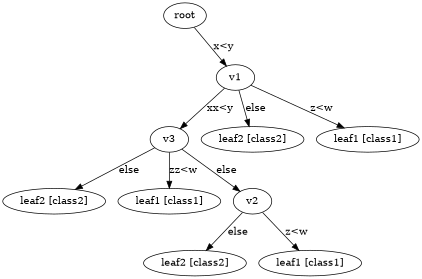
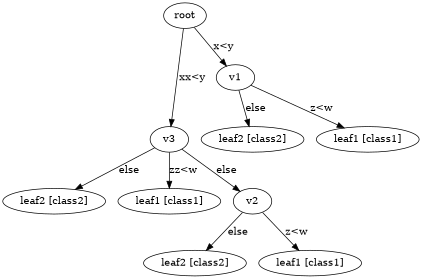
edge "v1" -> "v3": now "root" -> "v3"
